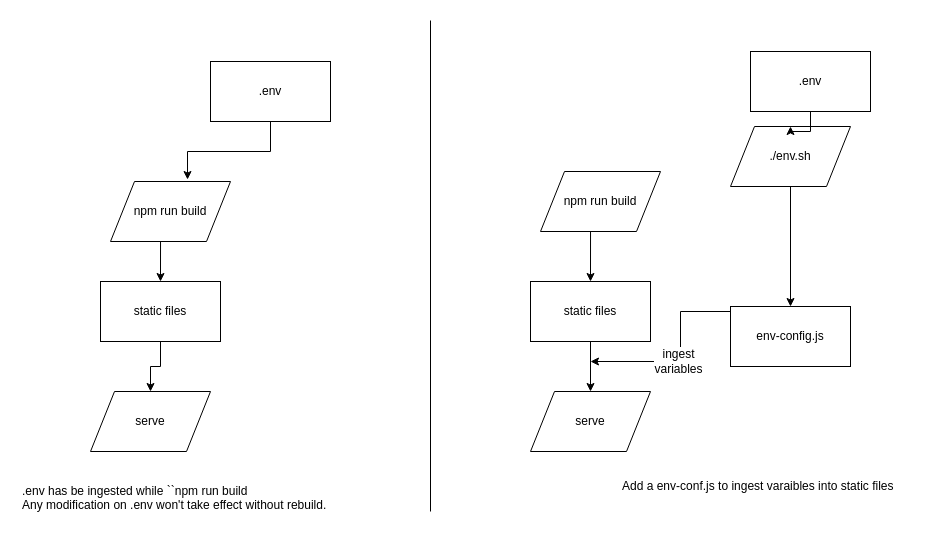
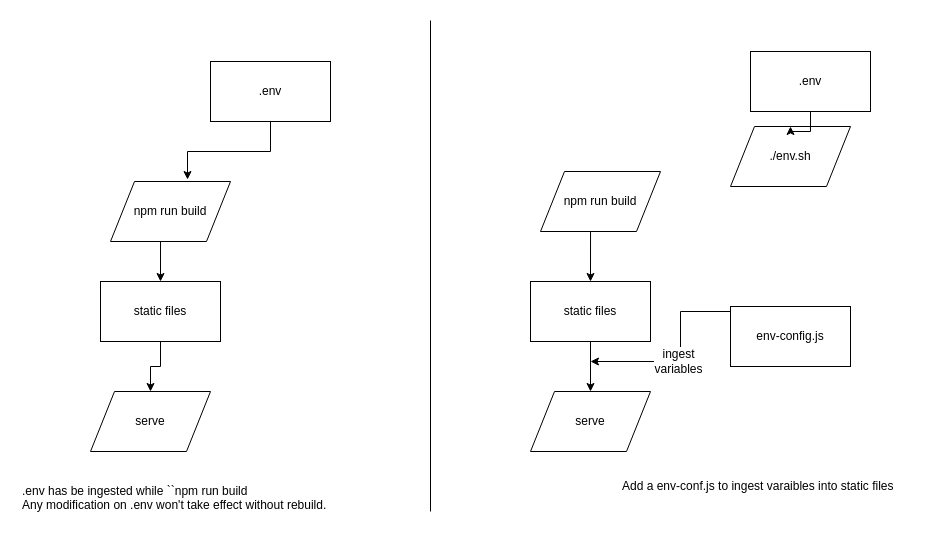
edge "./env.sh" -> "env-config.js": removed
